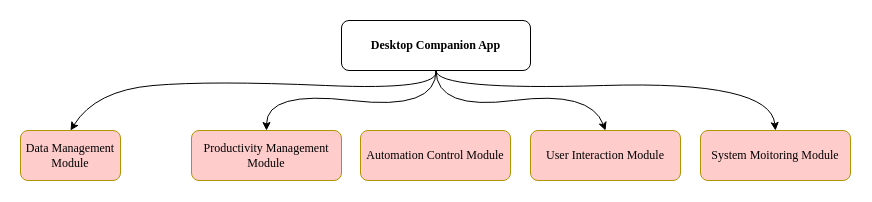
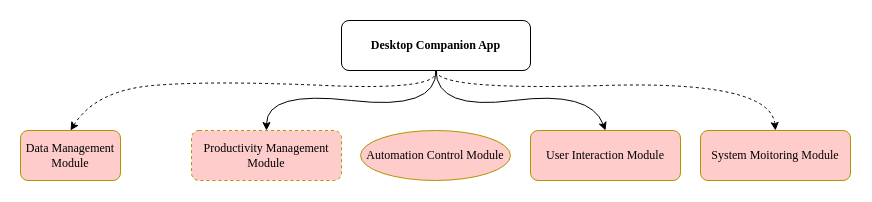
edge "Desktop Companion App" -> "Data Management Module": style solid -> dashed
edge "Desktop Companion App" -> "System Moitoring Module": style solid -> dashed
node "Productivity Management Module": style solid -> dashed
node "Automation Control Module": shape rounded rectangle -> ellipse
